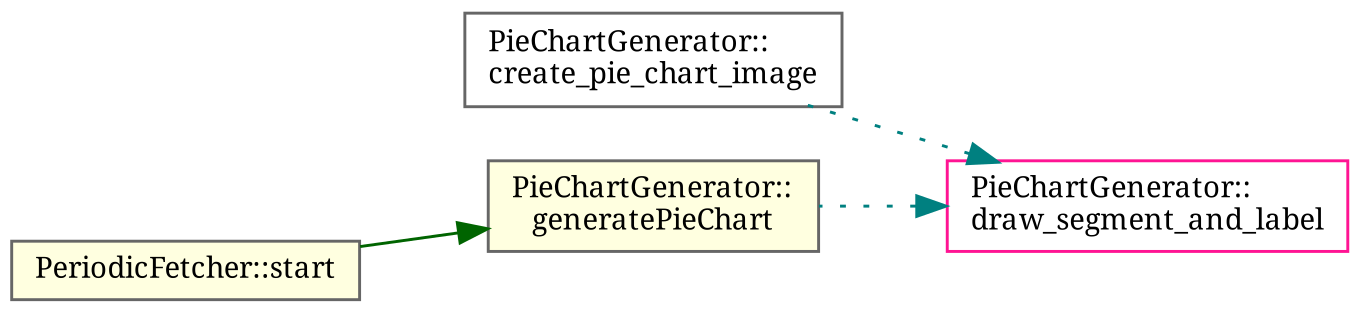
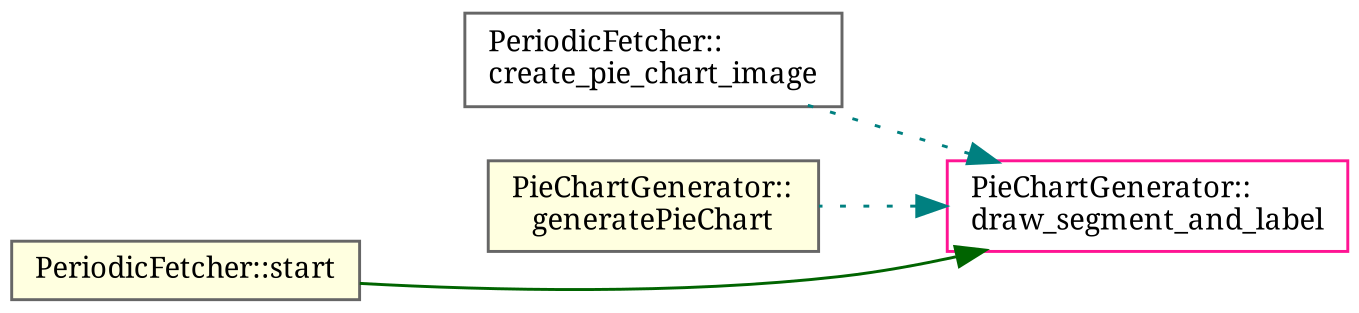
node "PieChartGenerator:: create_pie_chart_image": label "PieChartGenerator:: create_pie_chart_image" -> "PeriodicFetcher:: create_pie_chart_image"
edge "PeriodicFetcher::start" -> "PieChartGenerator:: generatePieChart": now "PeriodicFetcher::start" -> "PieChartGenerator:: draw_segment_and_label"
